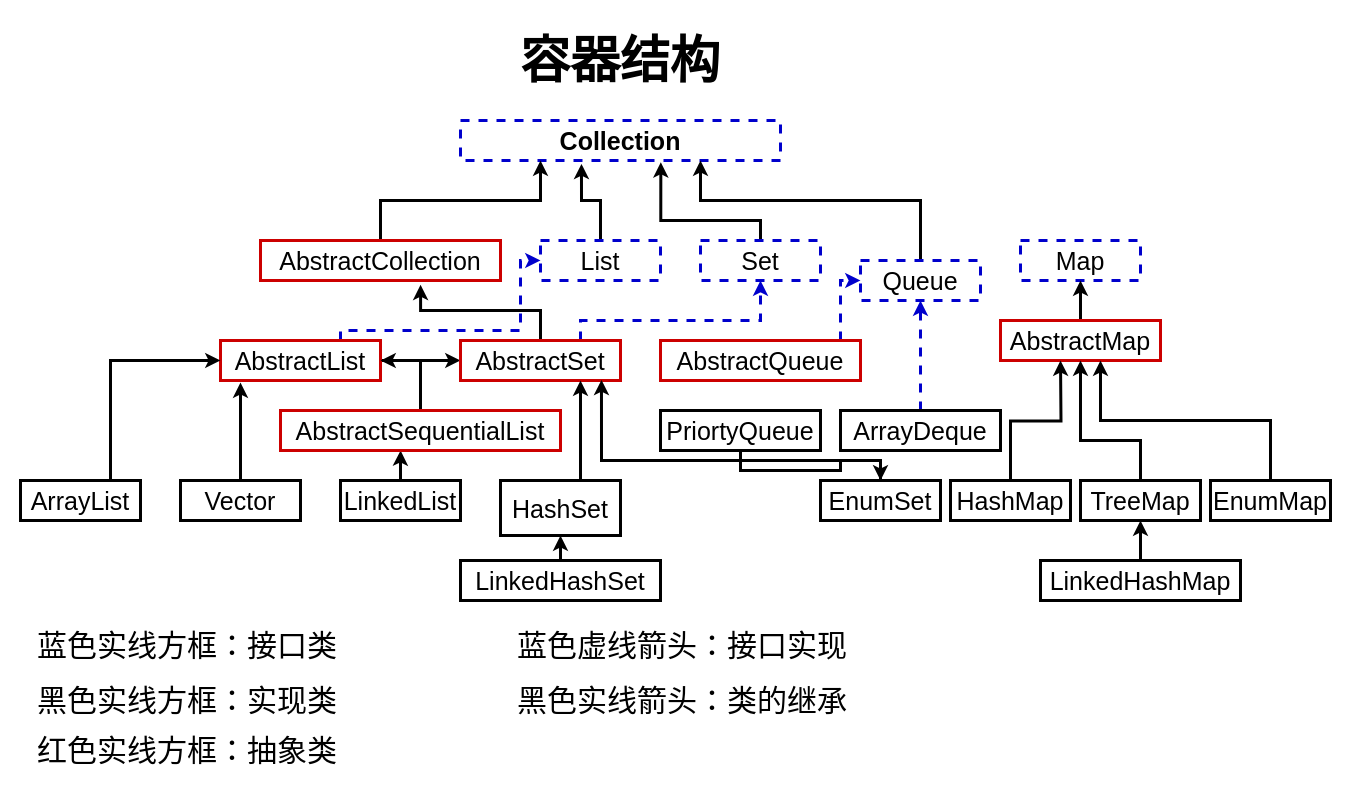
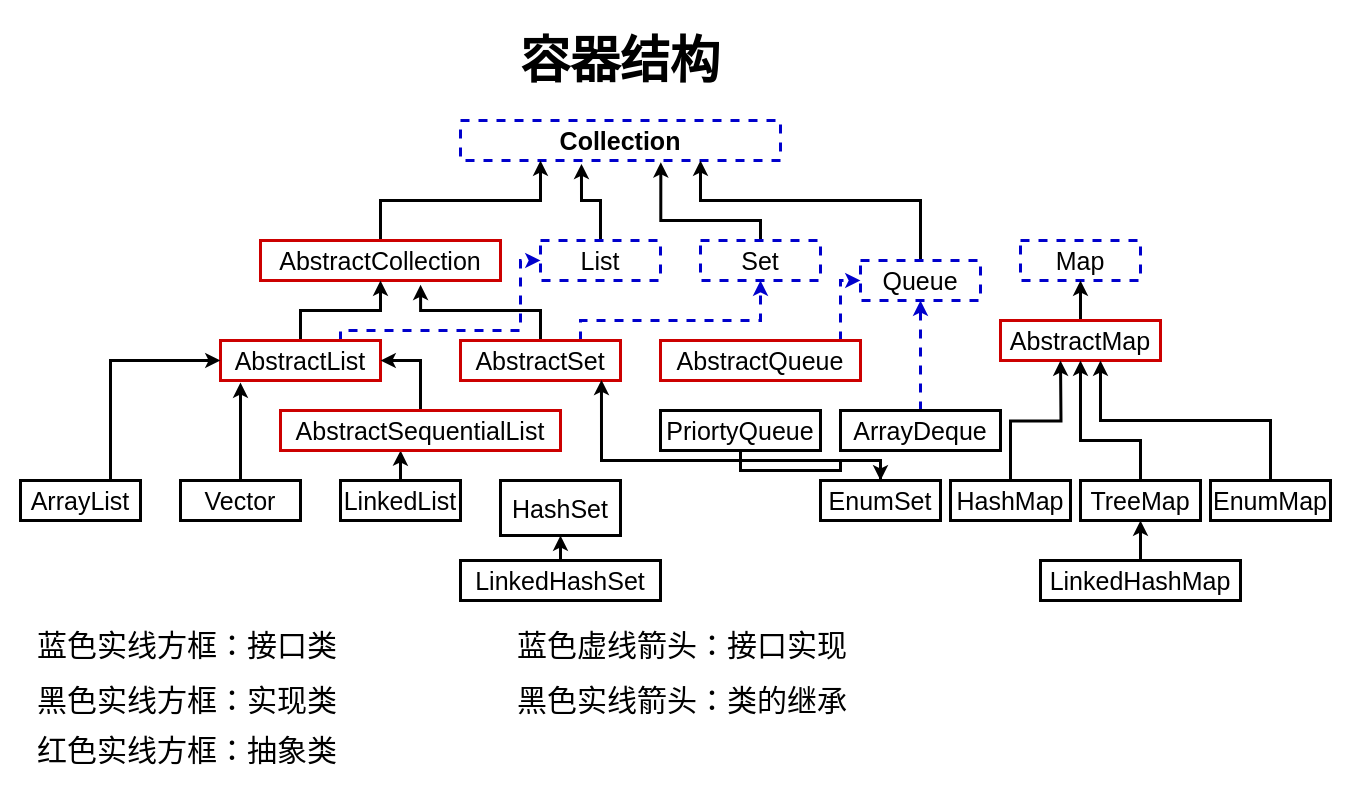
edge "AbstractList" -> "AbstractSet": now "AbstractList" -> "AbstractCollection"
edge "HashSet" -> "AbstractSet": removed
